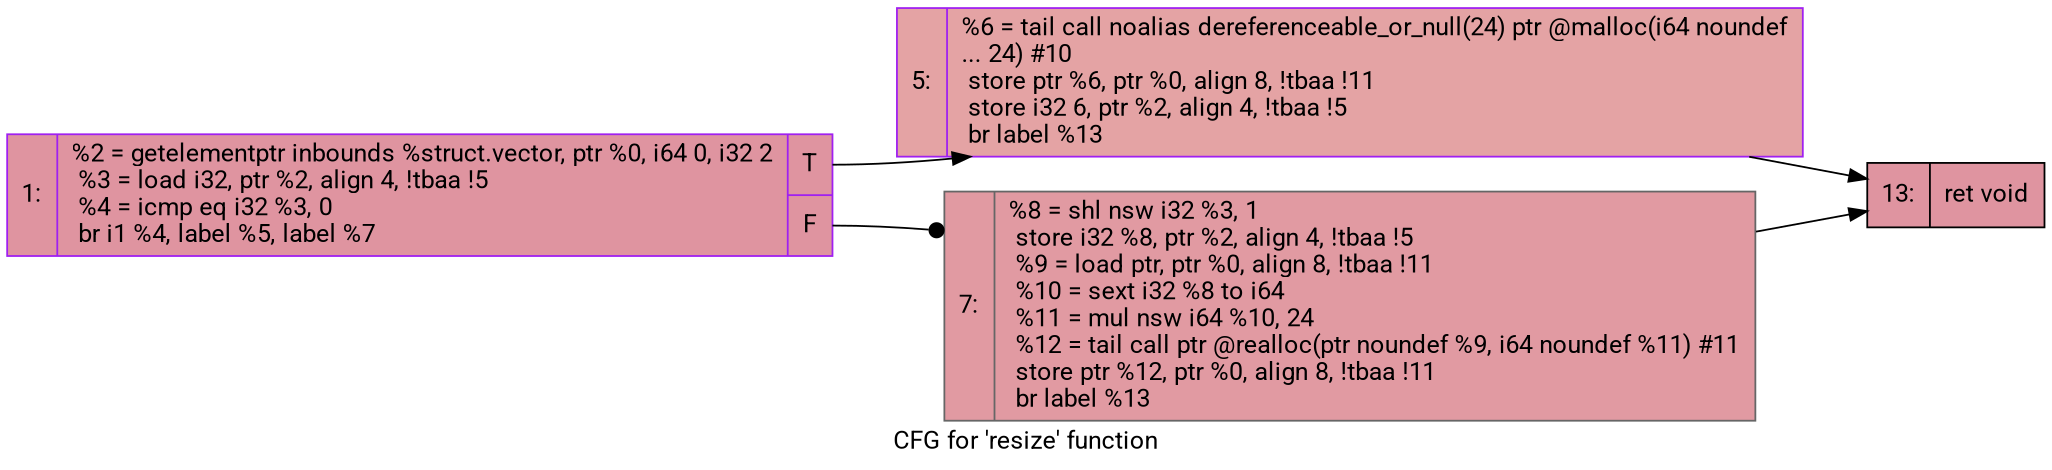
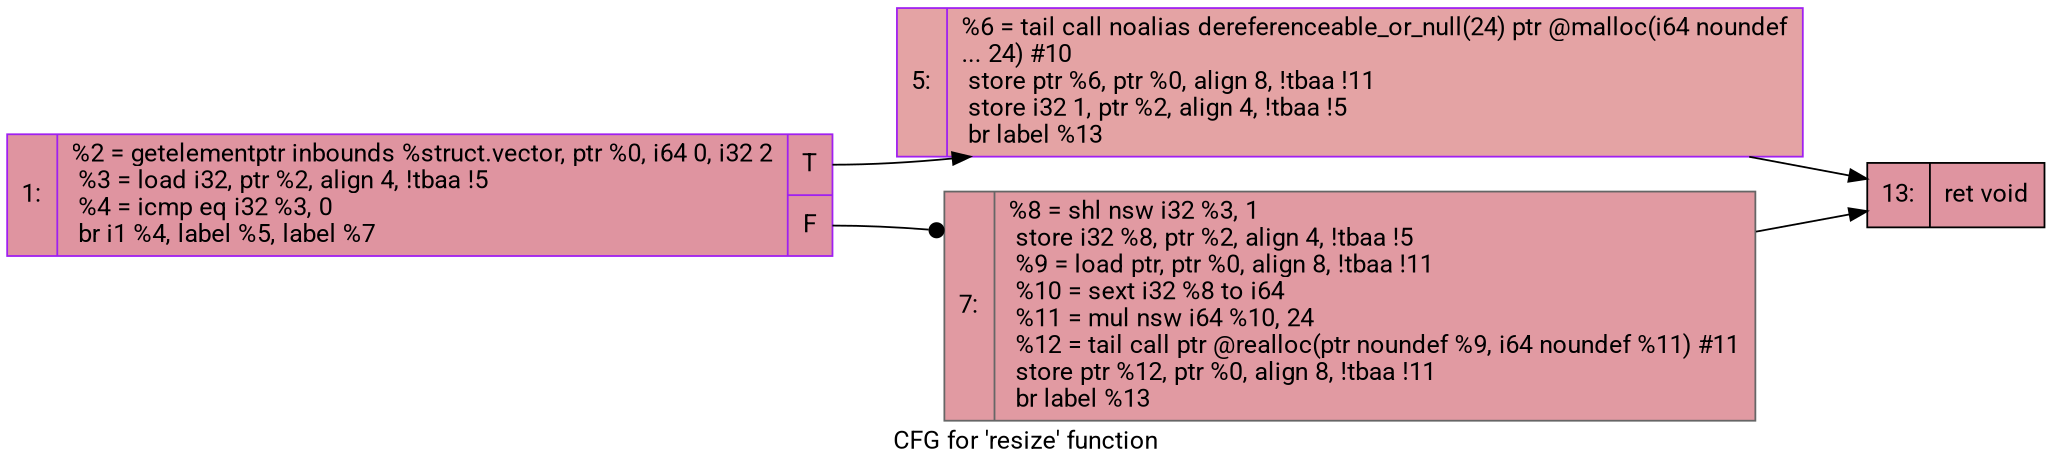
node "5:": text "store i32 6, ptr %2, align 4, !tbaa !5" -> "store i32 1, ptr %2, align 4, !tbaa !5"
